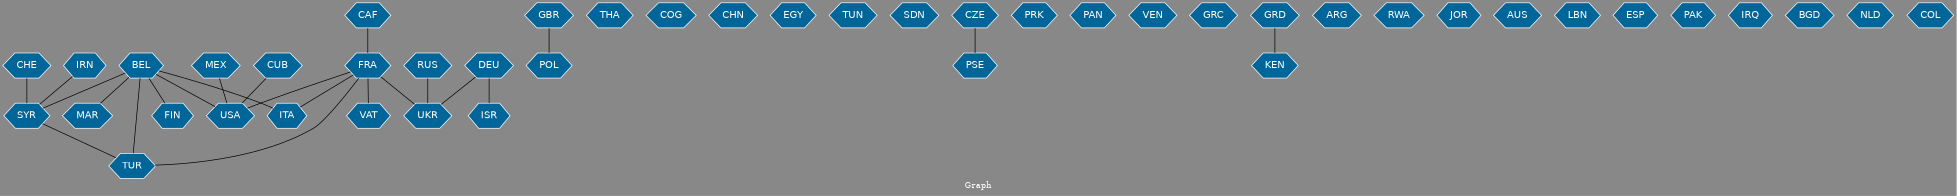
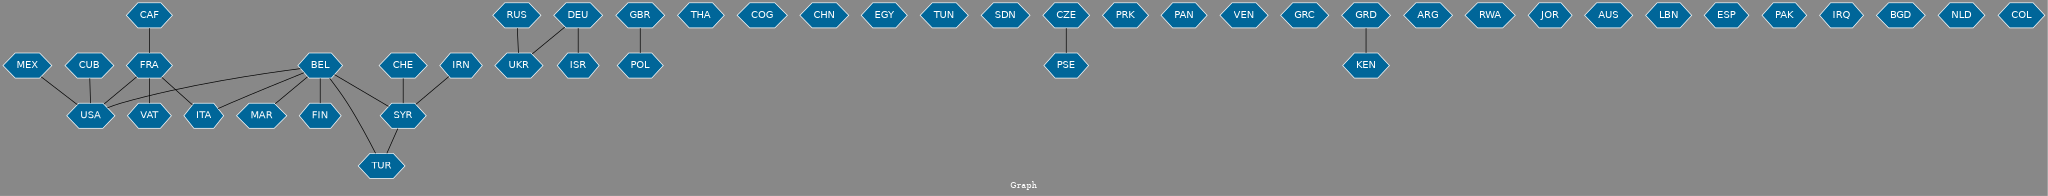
edge "FRA" -- "UKR": removed
edge "FRA" -- "TUR": removed
